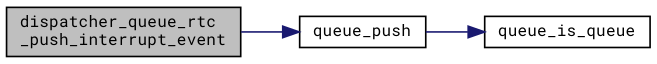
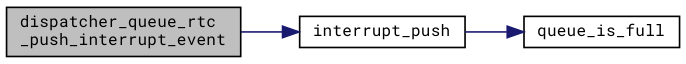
node "queue_push": label "queue_push" -> "interrupt_push"
node "queue_is_queue": label "queue_is_queue" -> "queue_is_full"
